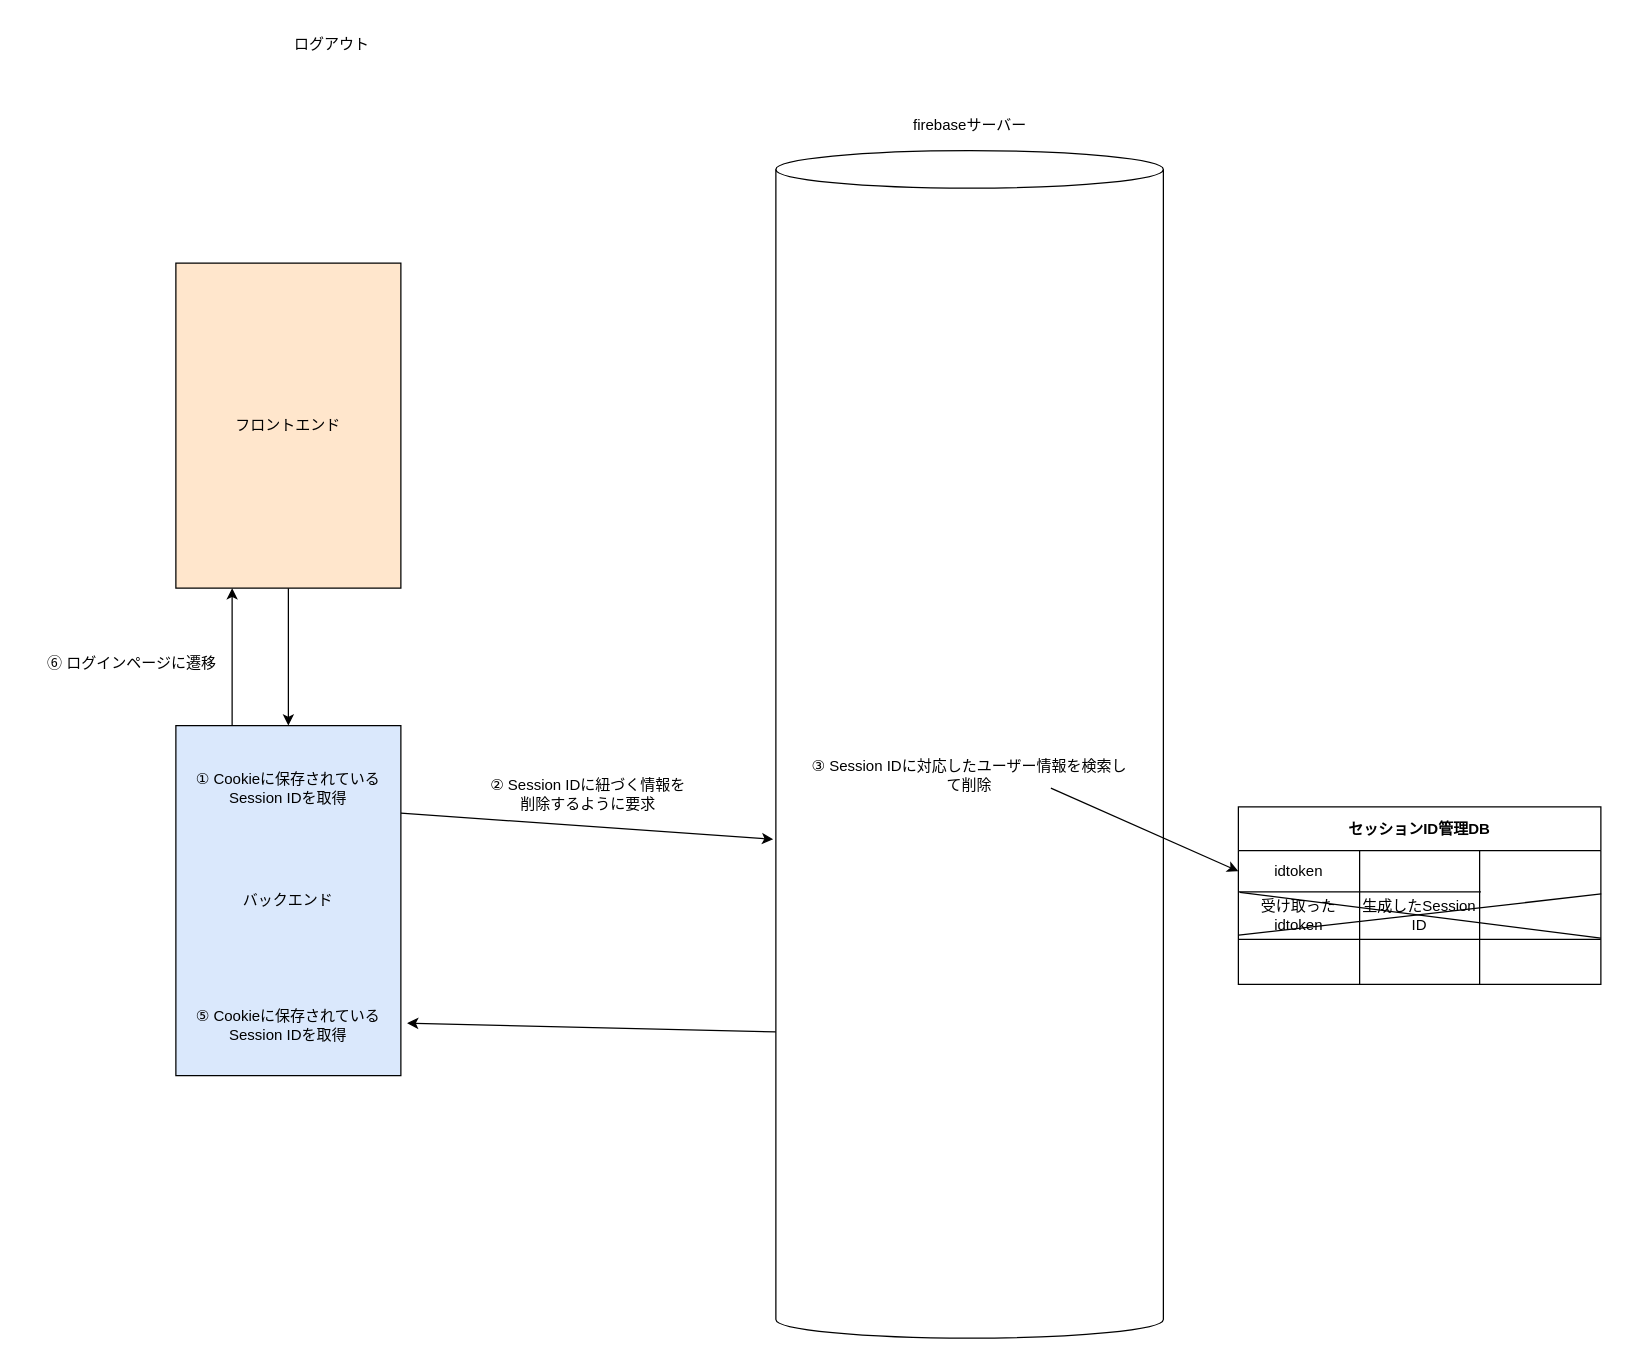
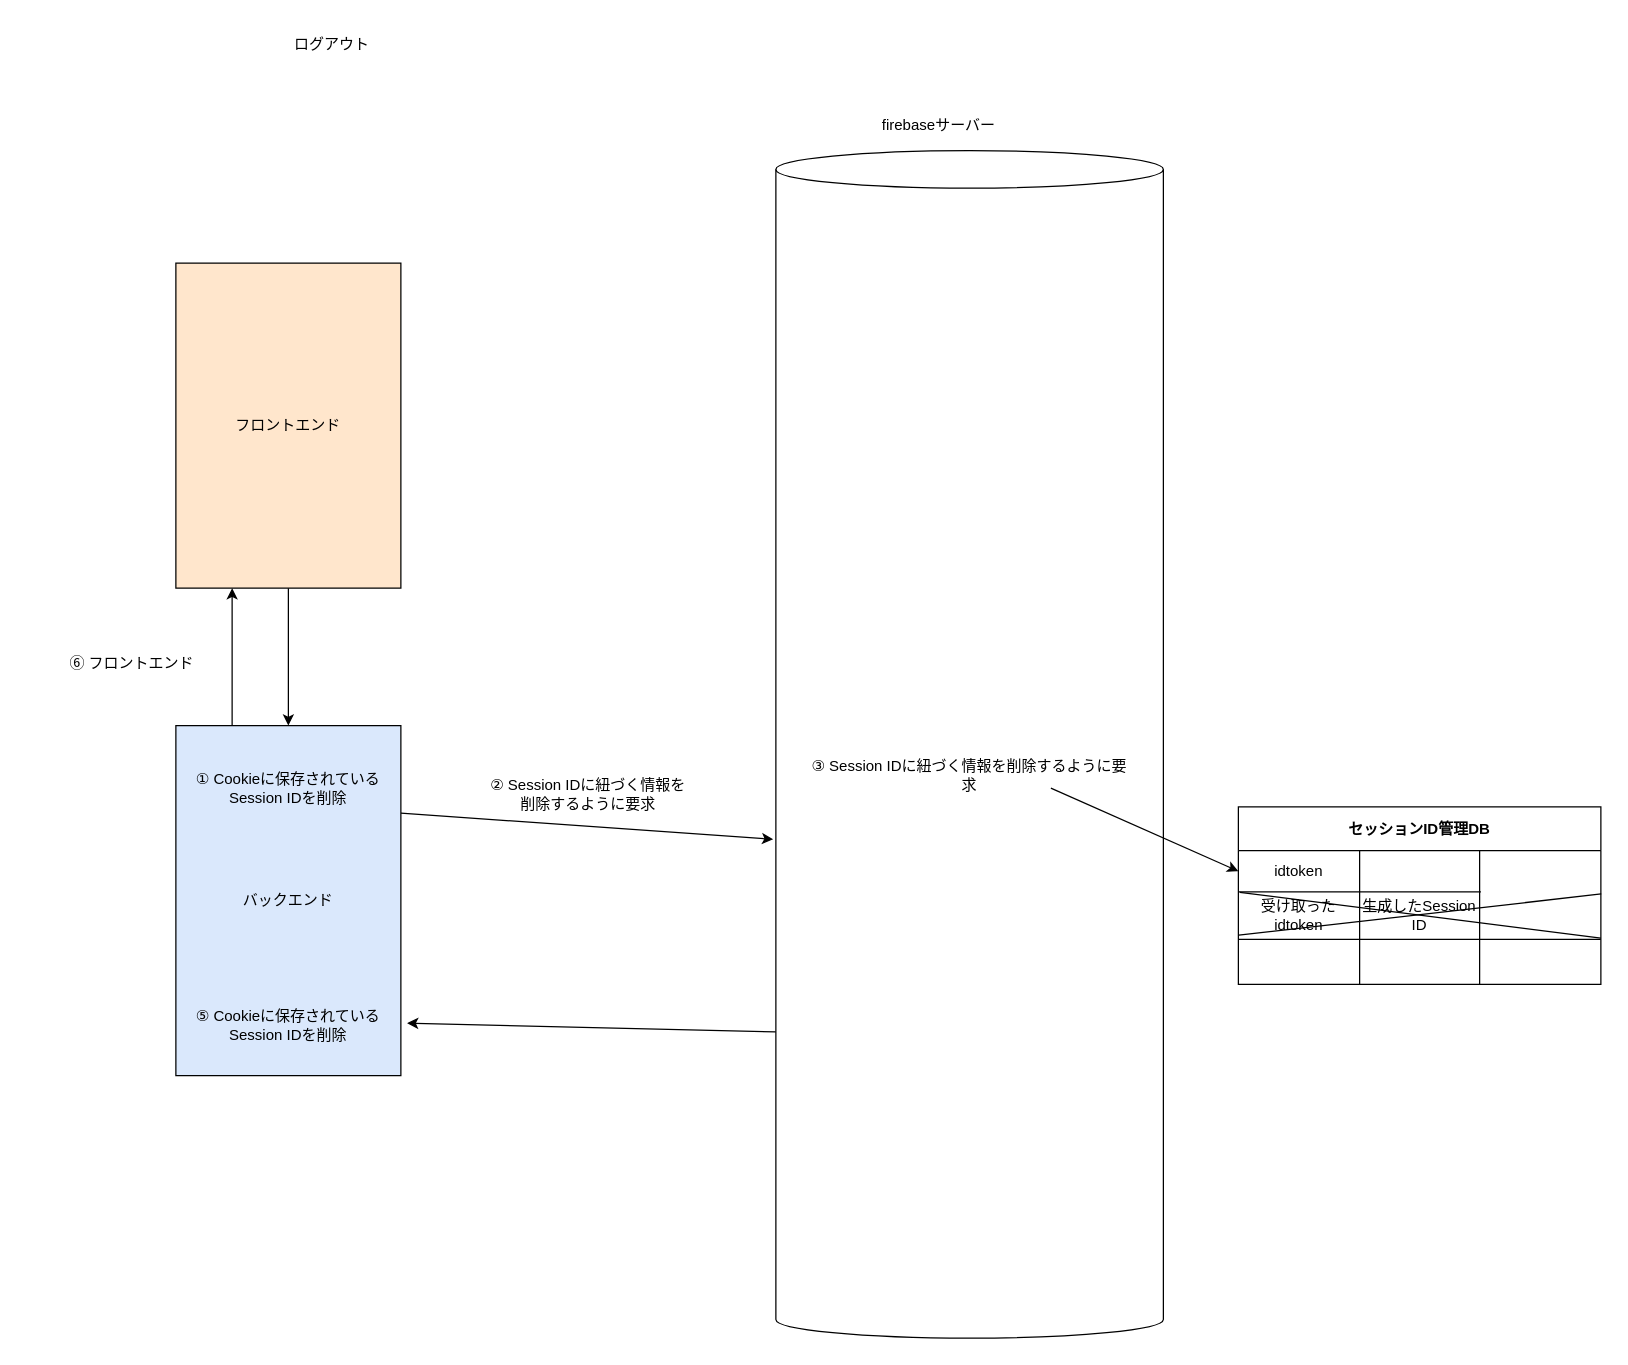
node "firebaseサーバー": moved (969, 126) -> (938, 126)
node "⑥ ログインページに遷移": label "⑥ ログインページに遷移" -> "⑥ フロントエンド"
node "③ Session IDに対応したユーザー情報を検索して削除": label "③ Session IDに対応したユーザー情報を検索して削除" -> "③ Session IDに紐づく情報を削除するように要求"
node "① Cookieに保存されているSession IDを取得": label "① Cookieに保存されているSession IDを取得" -> "① Cookieに保存されているSession IDを削除"
node "⑤ Cookieに保存されているSession IDを取得": label "⑤ Cookieに保存されているSession IDを取得" -> "⑤ Cookieに保存されているSession IDを削除"
